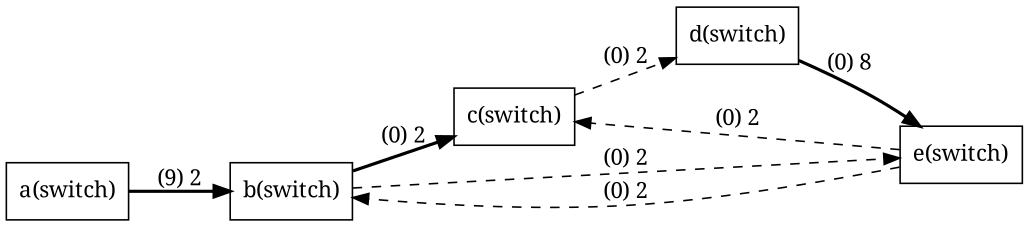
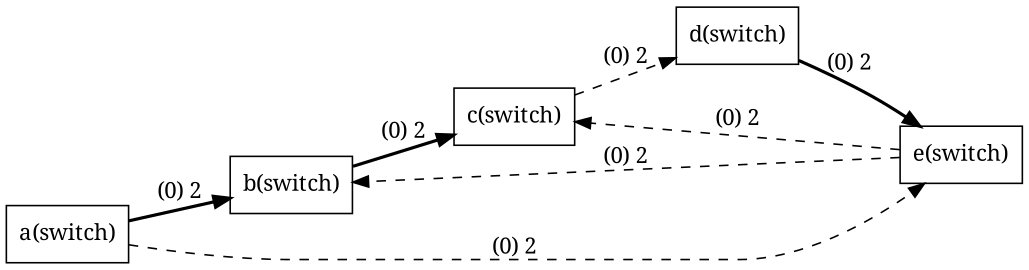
edge "d(switch)" -> "e(switch)": label "(0) 8" -> "(0) 2"
edge "b(switch)" -> "e(switch)": now "a(switch)" -> "e(switch)"
edge "a(switch)" -> "b(switch)": label "(9) 2" -> "(0) 2"
